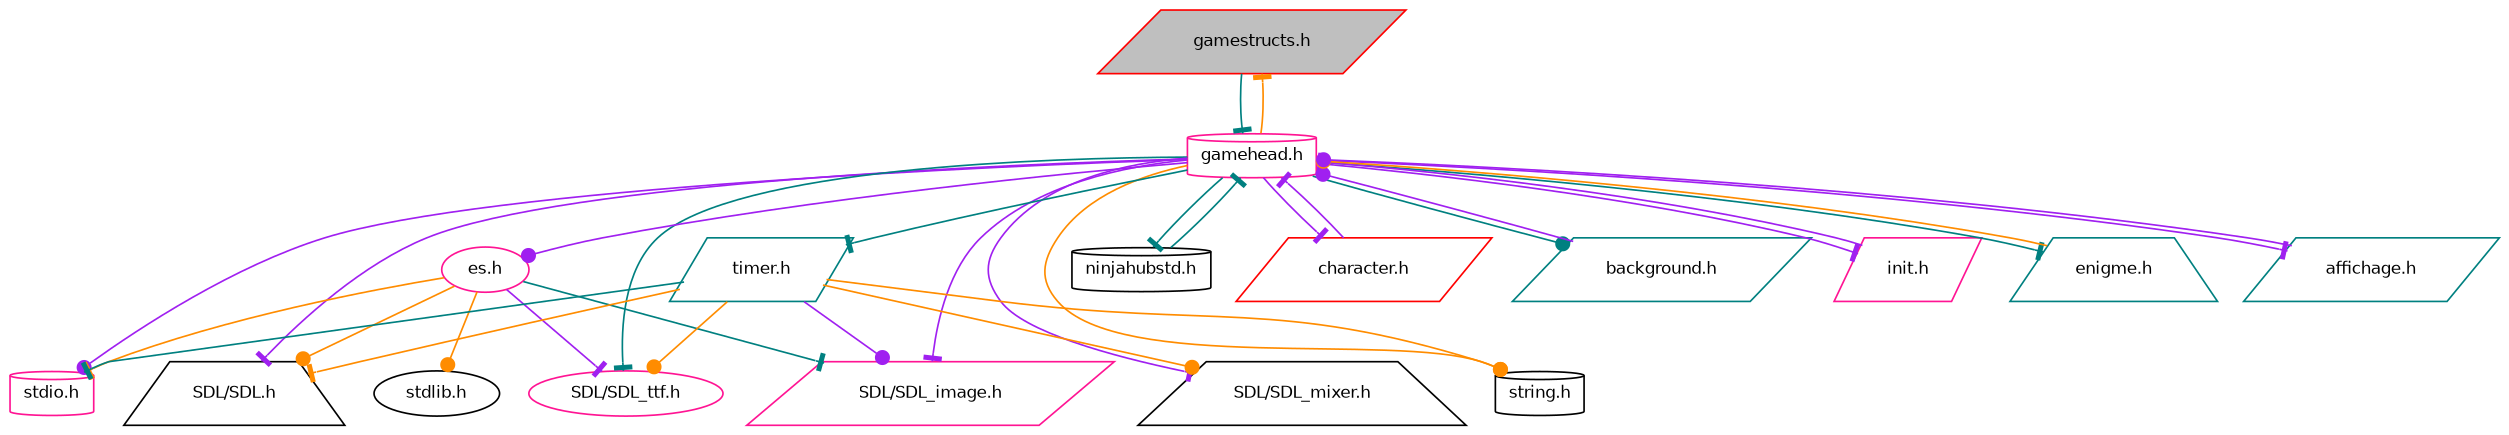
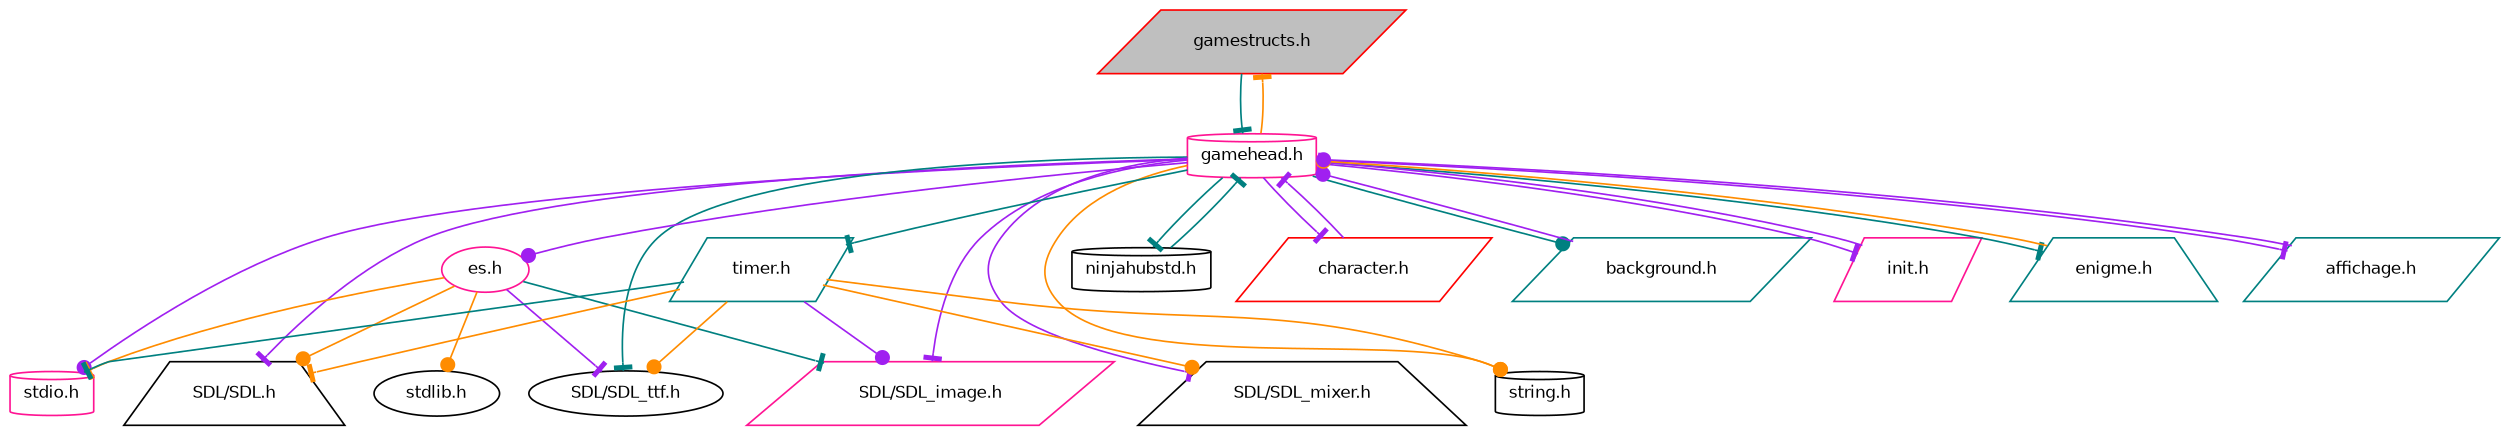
node "SDL/SDL_ttf.h": color deeppink -> black
